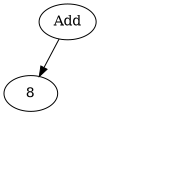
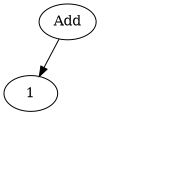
node "8": label "8" -> "1"
